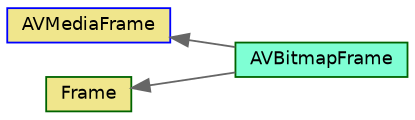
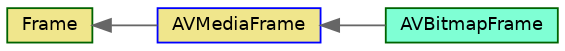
edge "AVBitmapFrame" -> "Frame": now "AVMediaFrame" -> "Frame"
